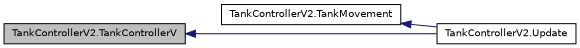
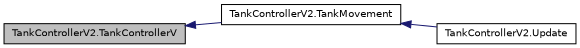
edge "TankControllerV2.Update" -> "TankControllerV2.TankControllerV": now "TankControllerV2.TankMovement" -> "TankControllerV2.TankControllerV"
